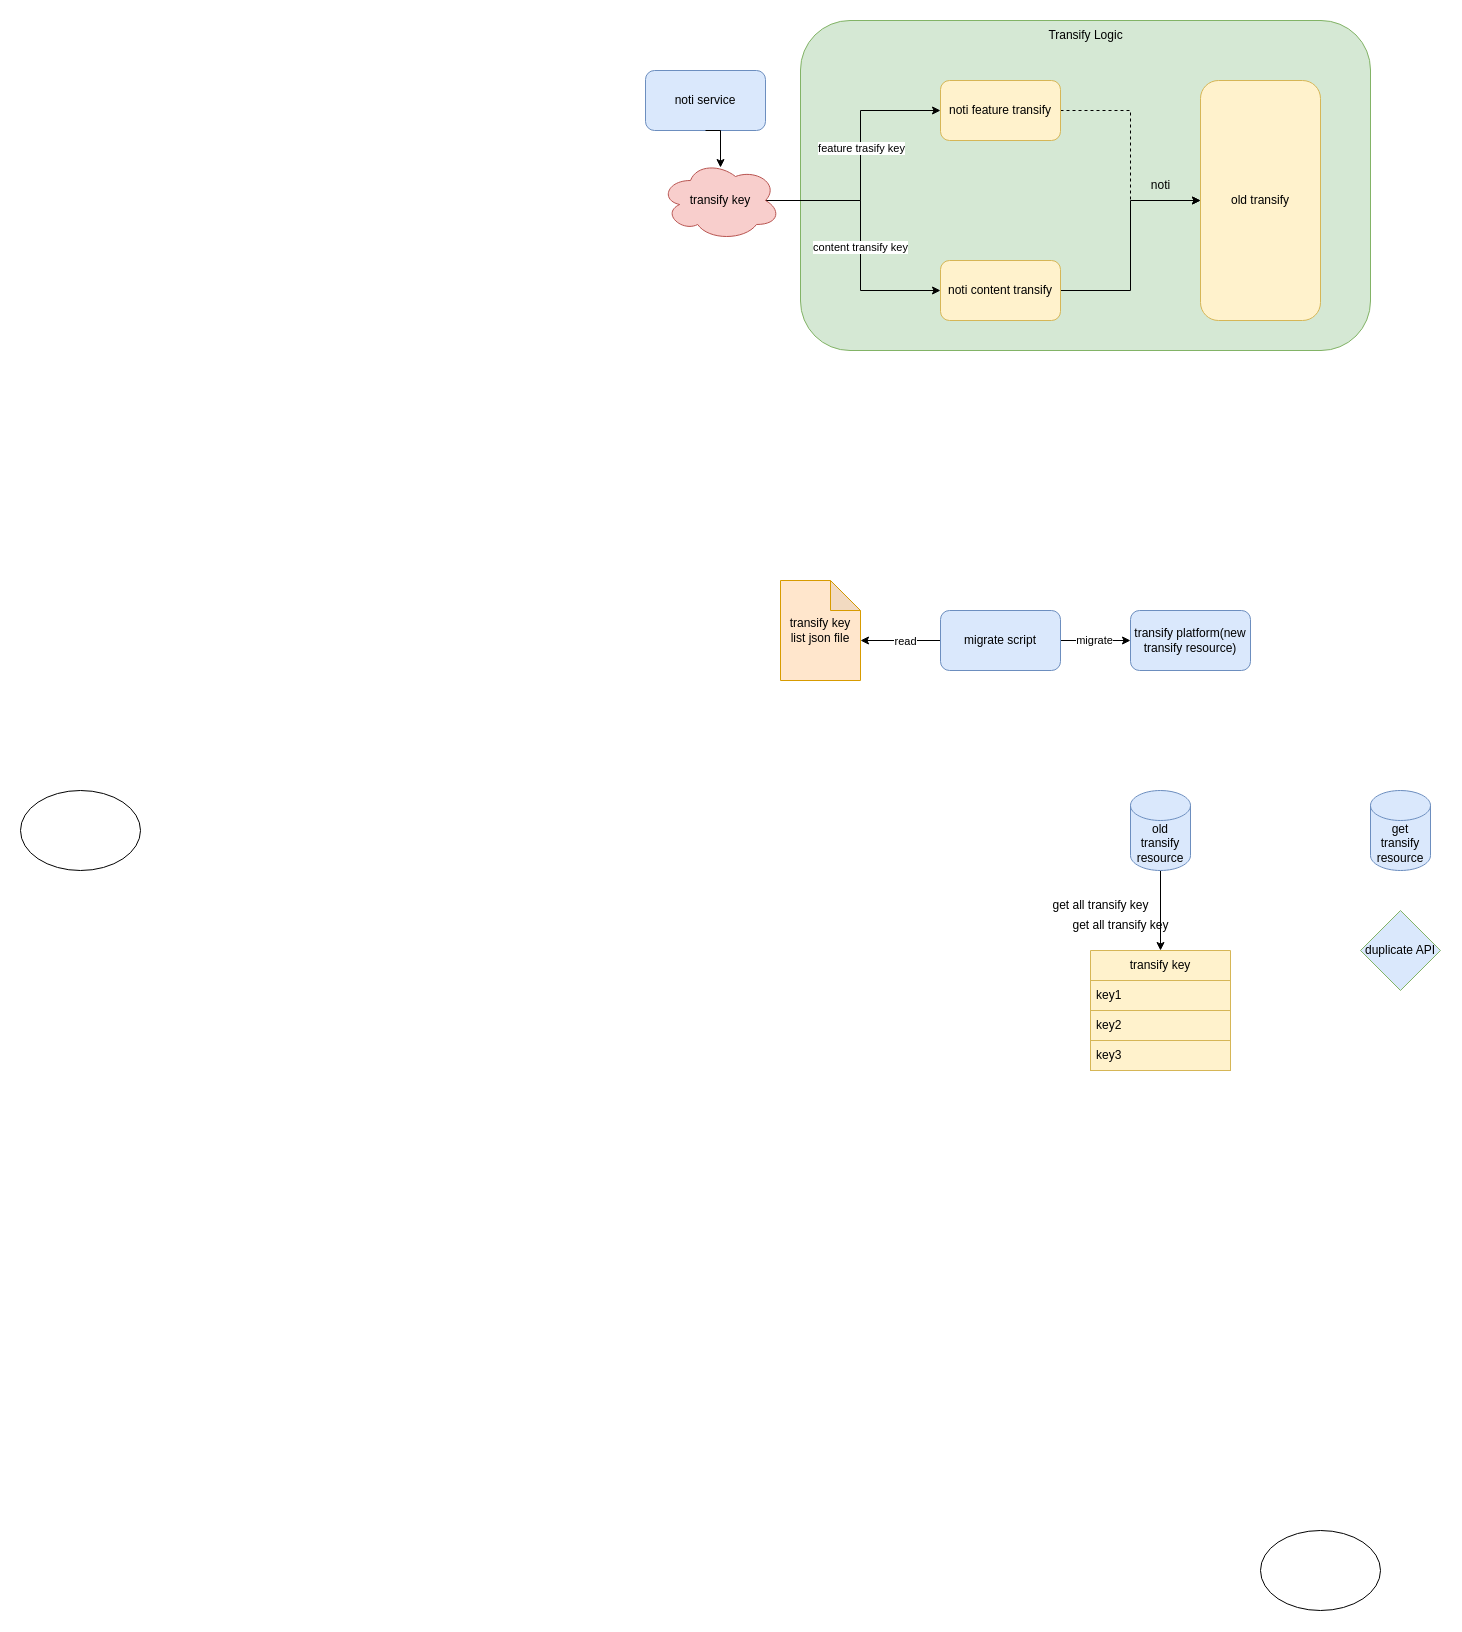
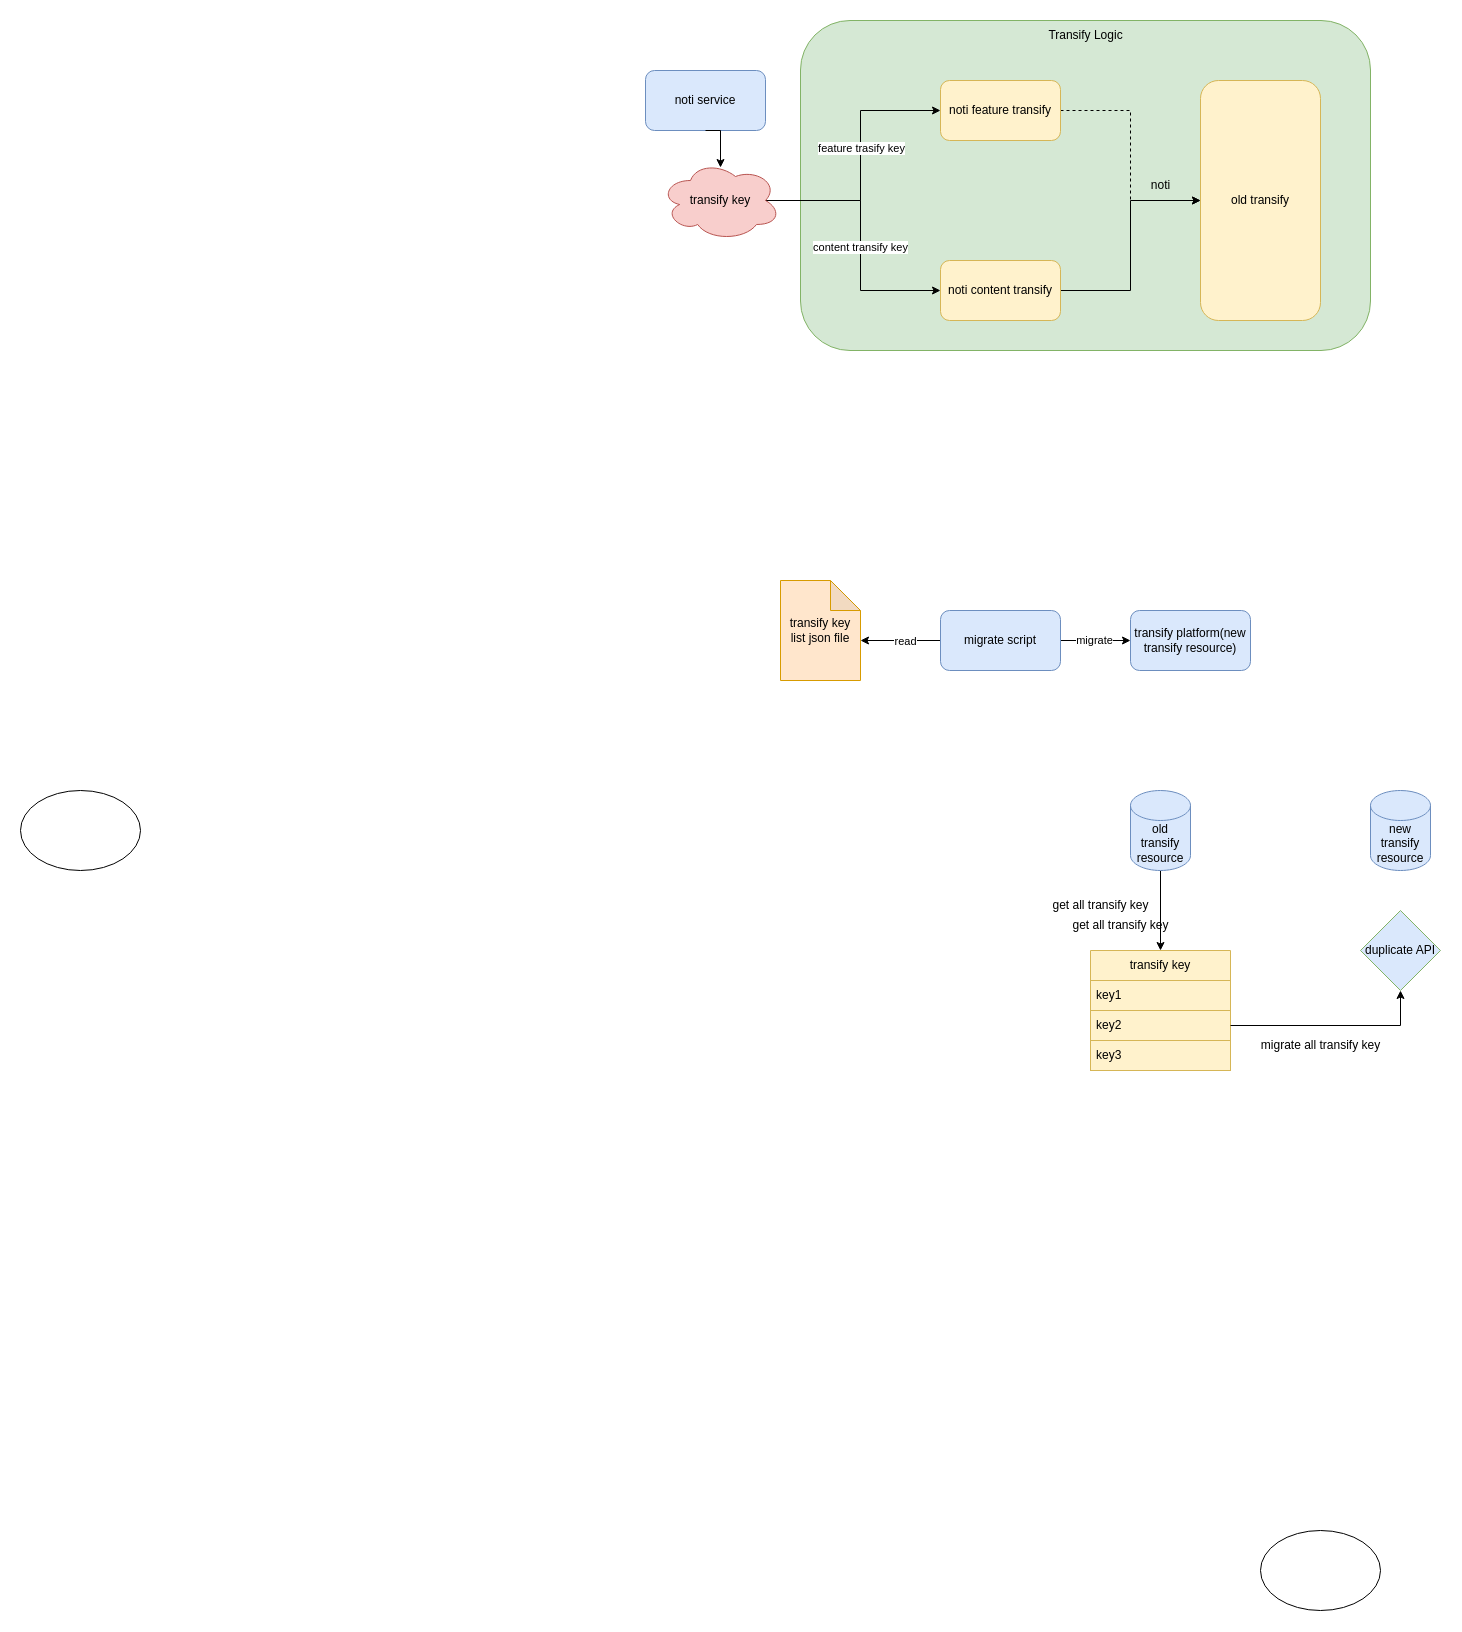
node "get transify resource": label "get transify resource" -> "new transify resource"
edge "key2" -> "duplicate API": added
node "migrate all transify key": added
